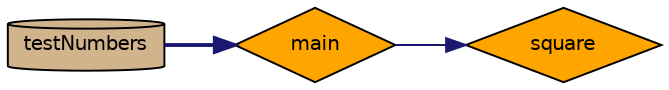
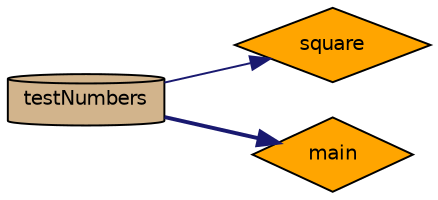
edge "main" -> "square": now "testNumbers" -> "square"
